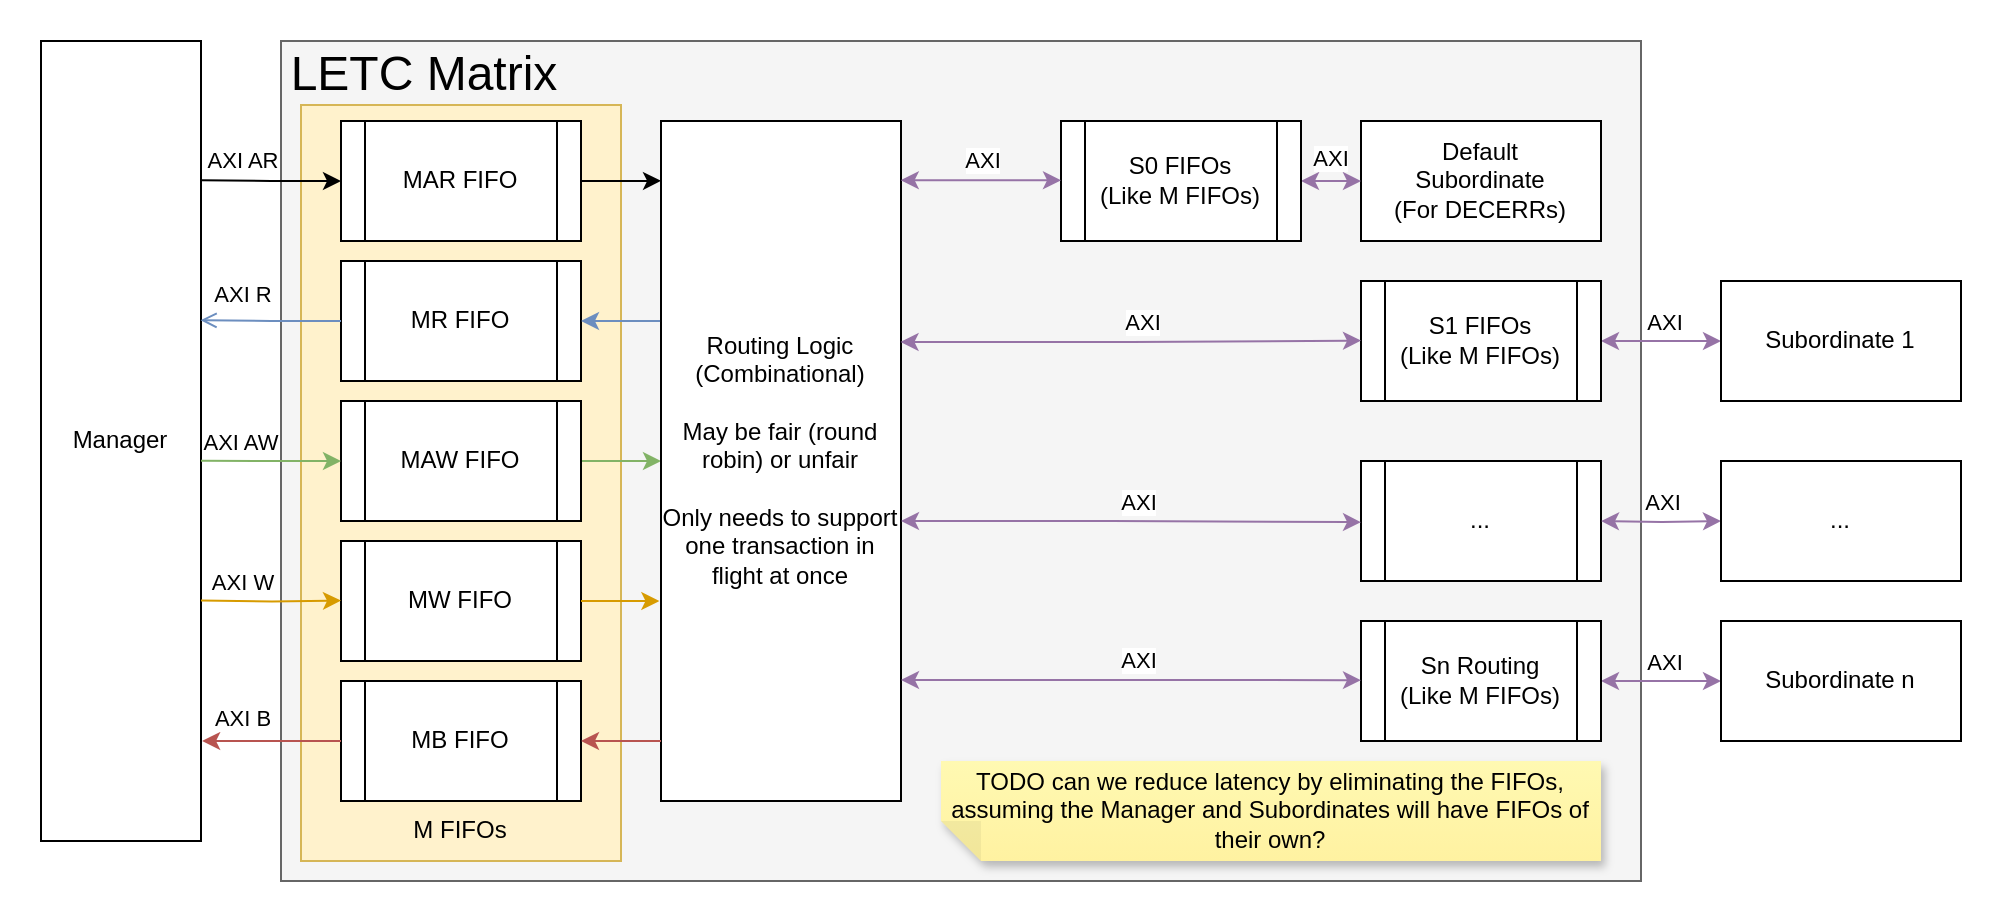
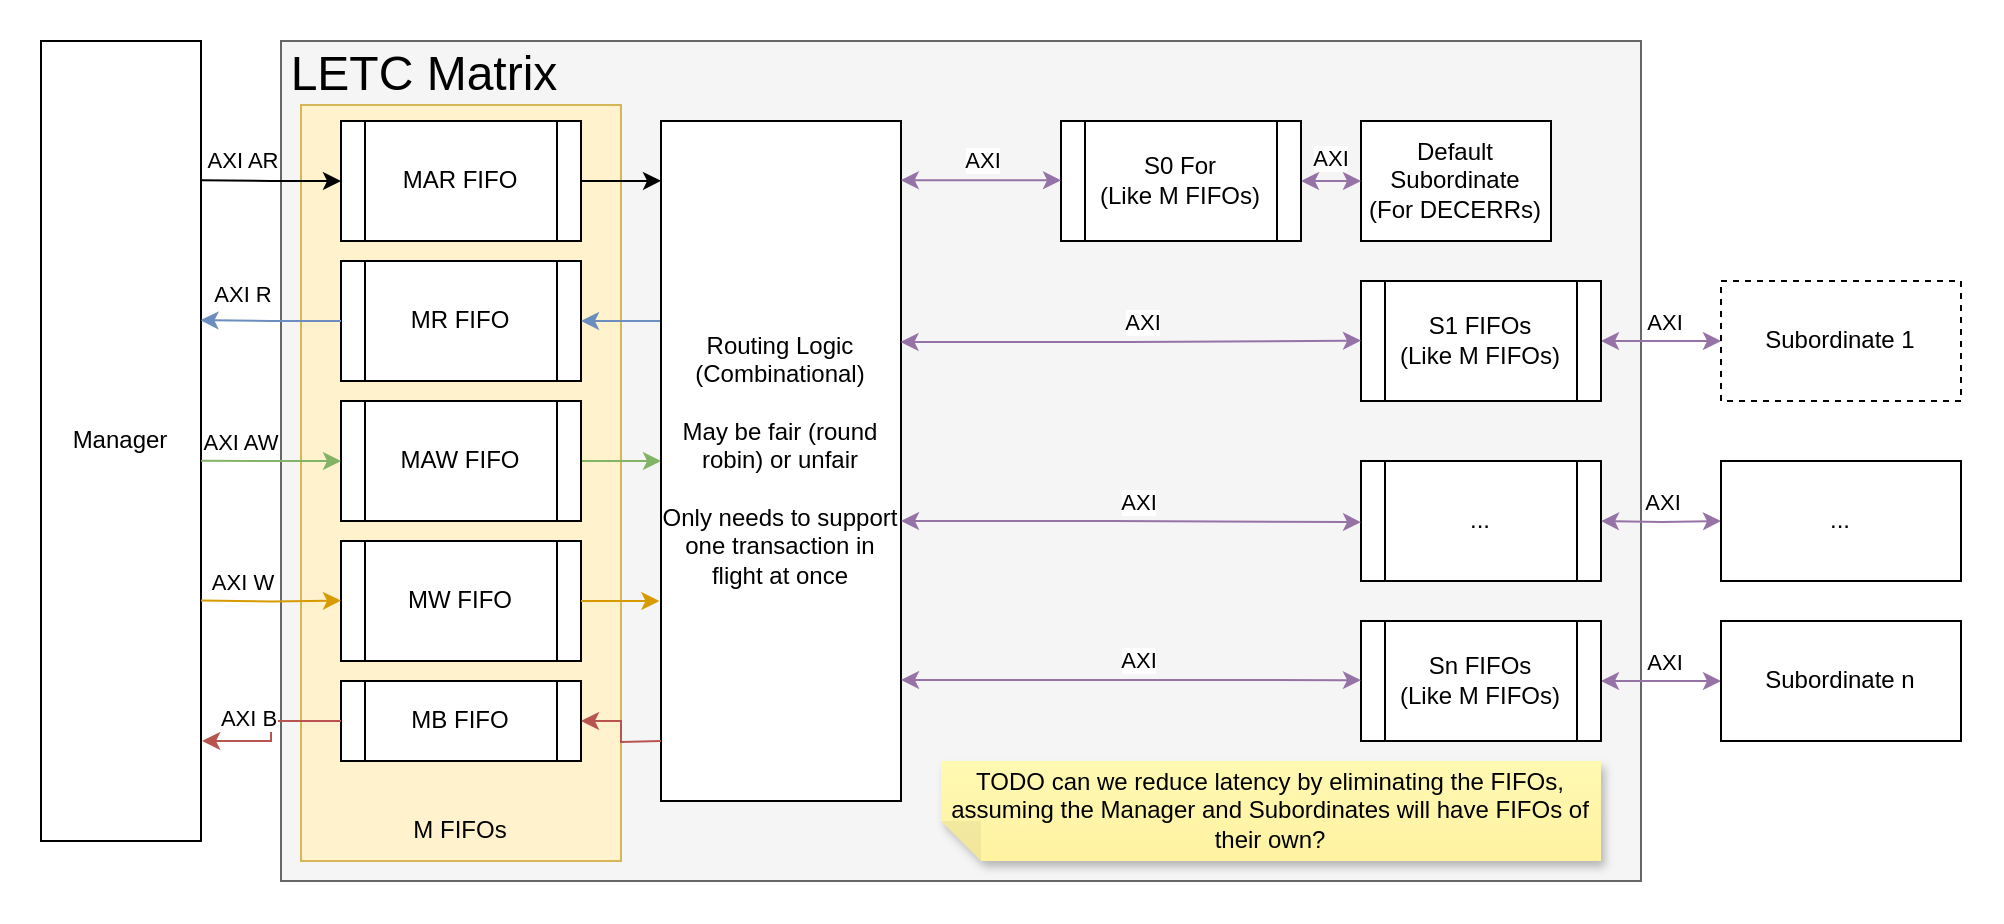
node "S0 FIFOs (Like M FIFOs)": label "S0 FIFOs (Like M FIFOs)" -> "S0 For (Like M FIFOs)"
node "Default Subordinate (For DECERRs)": size 240x120 -> 190x120
edge "MR FIFO" -> "Manager": arrowhead open -> classic
node "Subordinate 1": style solid -> dashed
node "Sn Routing (Like M FIFOs)": label "Sn Routing (Like M FIFOs)" -> "Sn FIFOs (Like M FIFOs)"
node "MB FIFO": size 240x120 -> 240x80
